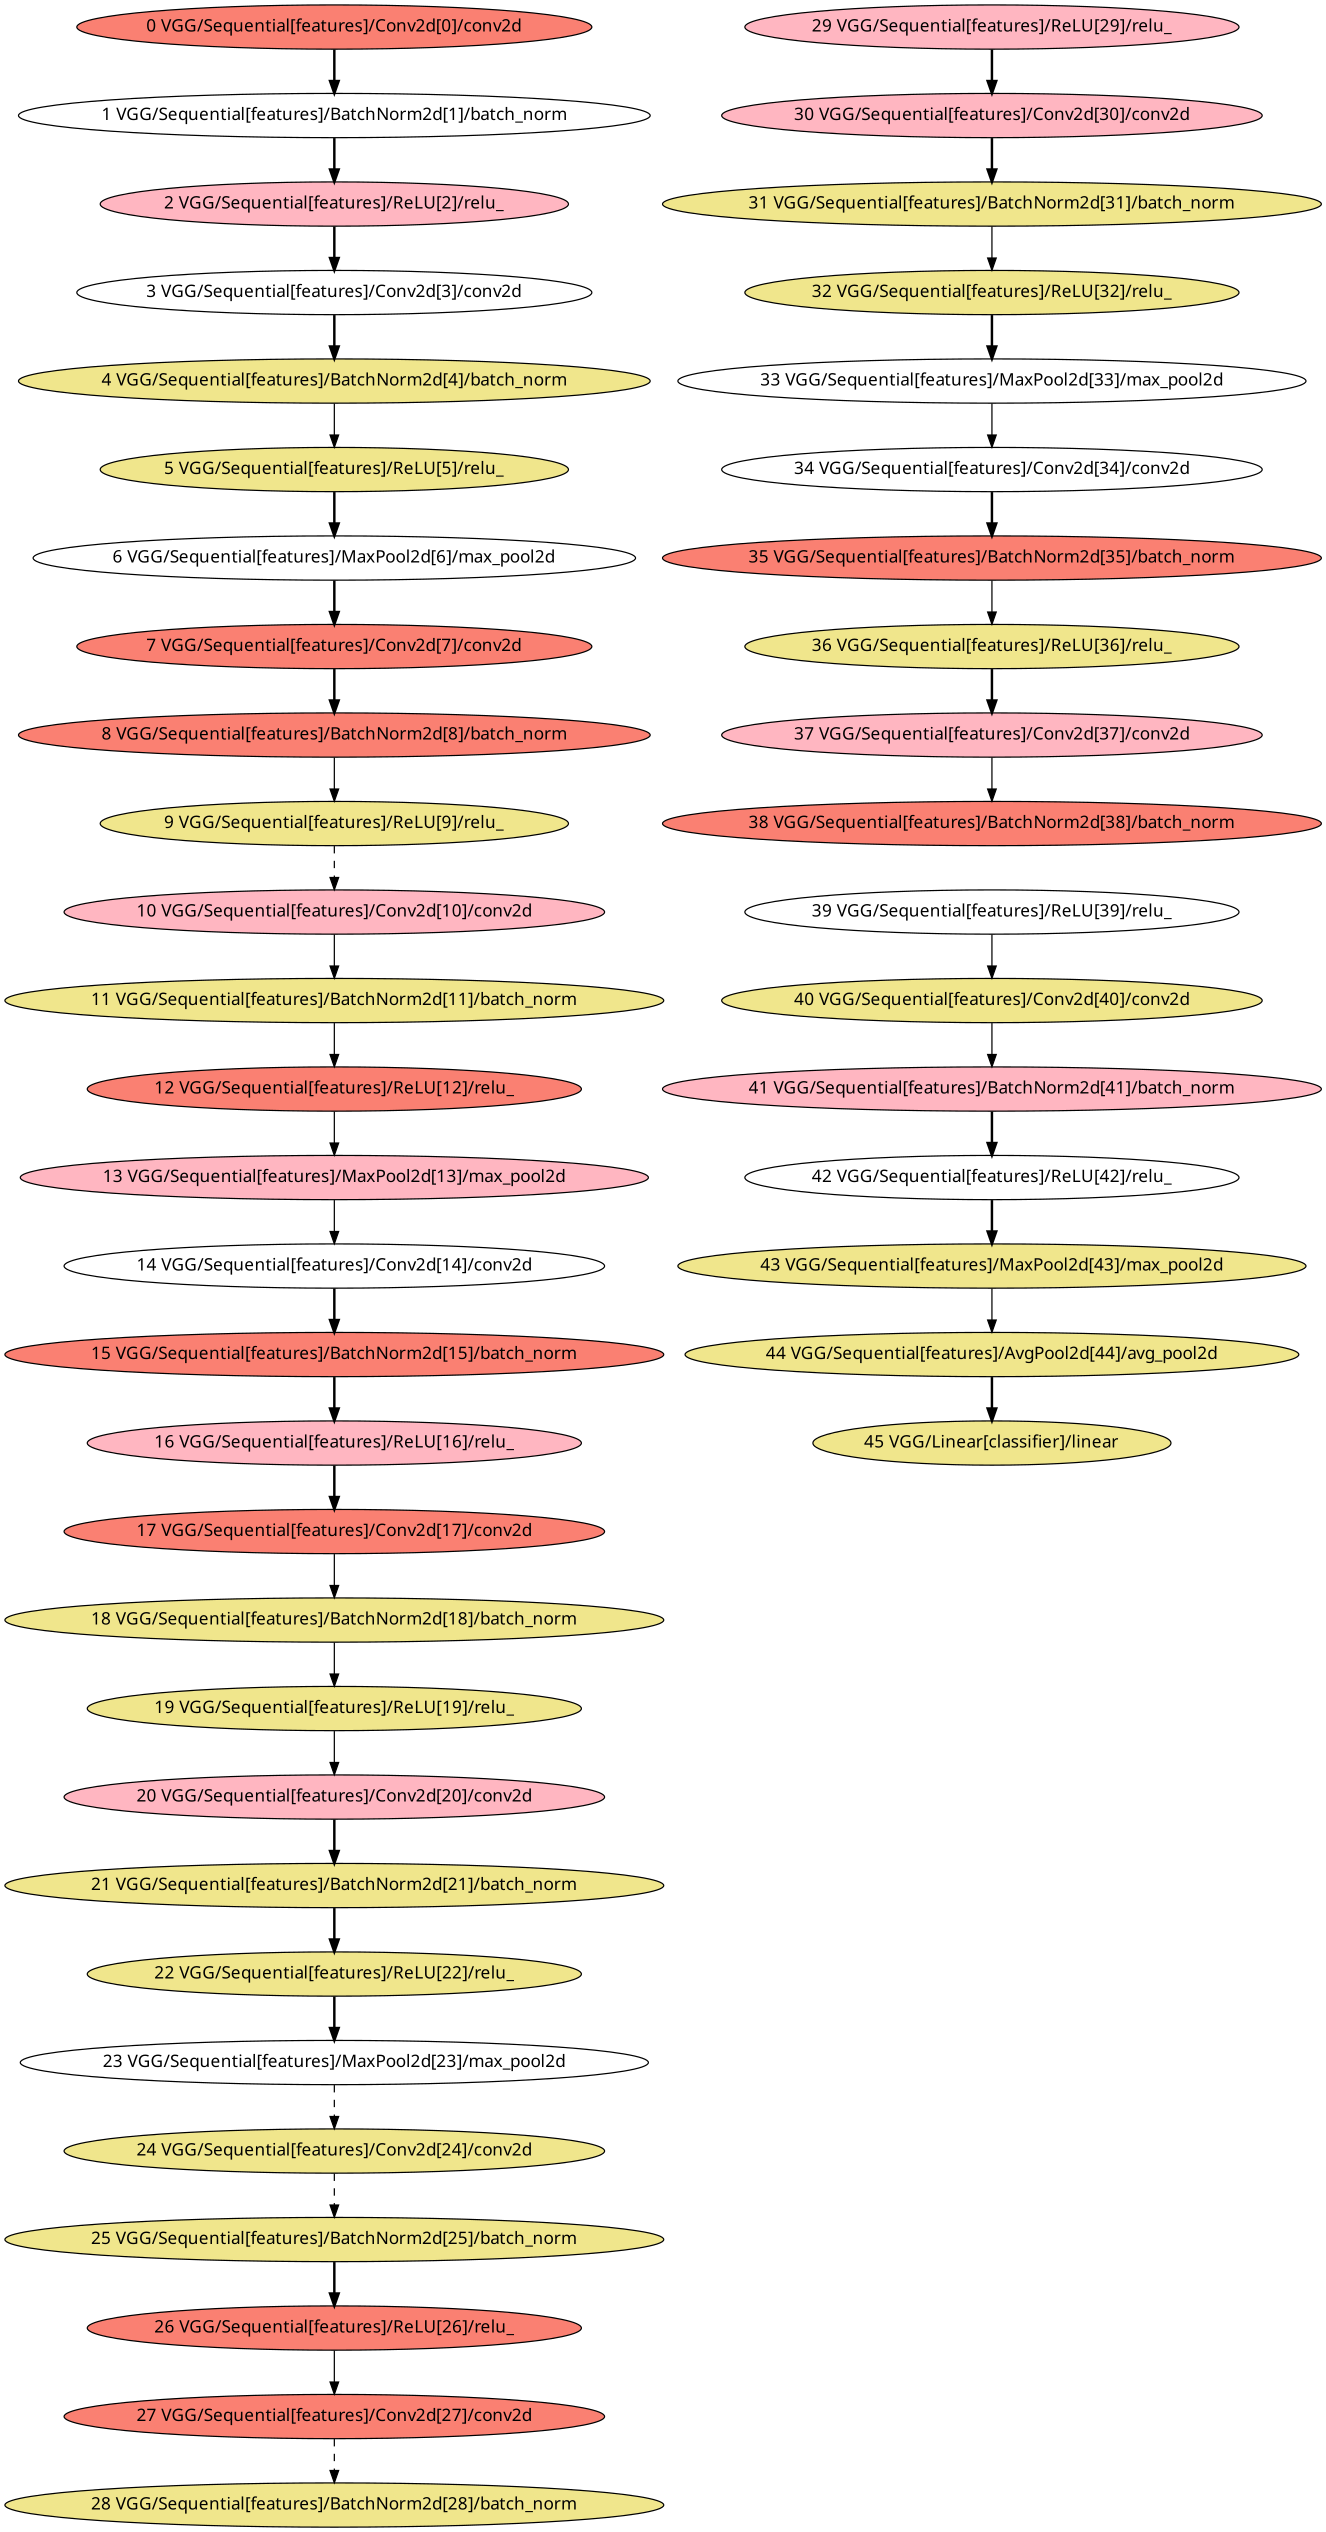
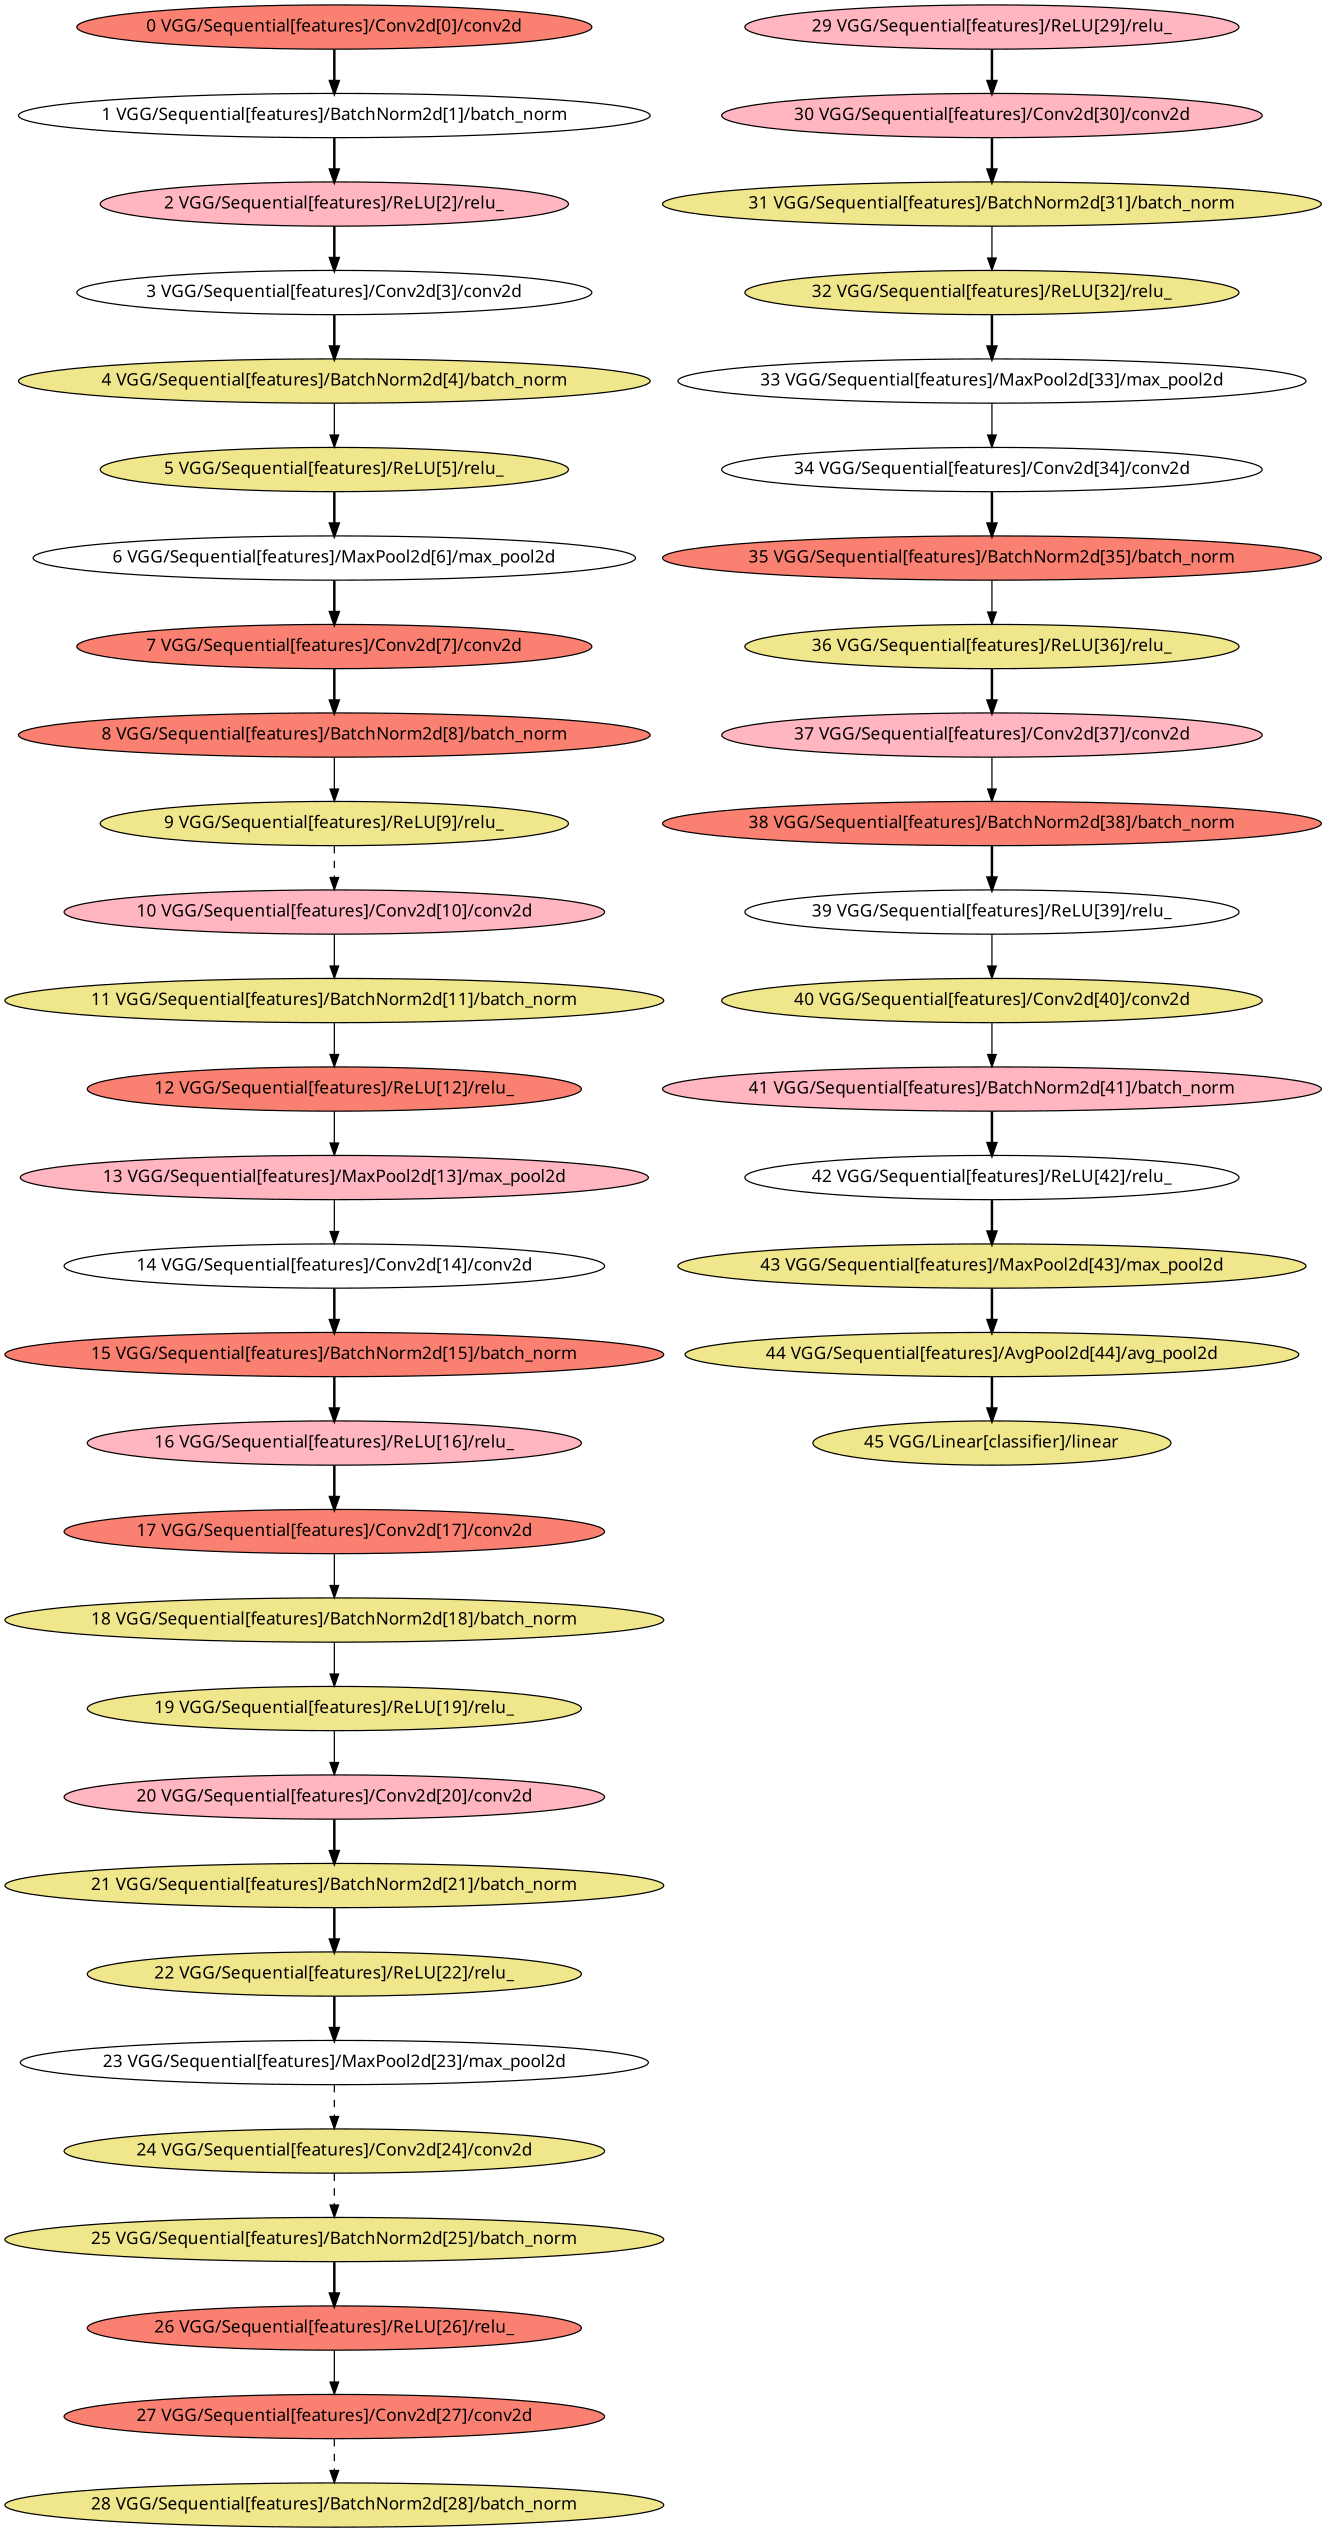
edge "38 VGG/Sequential[features]/BatchNorm2d[38]/batch_norm" -> "39 VGG/Sequential[features]/ReLU[39]/relu_": added
edge "43 VGG/Sequential[features]/MaxPool2d[43]/max_pool2d" -> "44 VGG/Sequential[features]/AvgPool2d[44]/avg_pool2d": style solid -> bold
